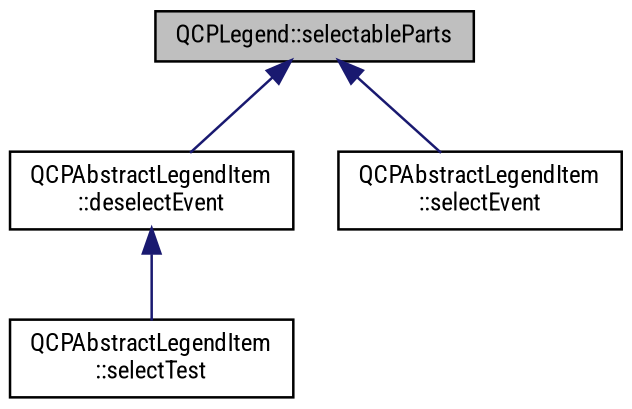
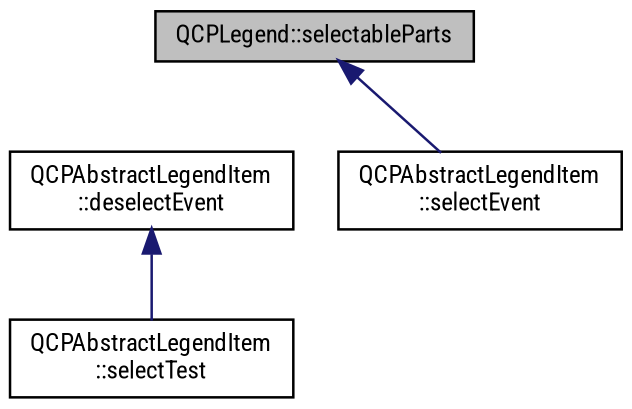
edge "QCPAbstractLegendItem ::deselectEvent" -> "QCPLegend::selectableParts": removed
